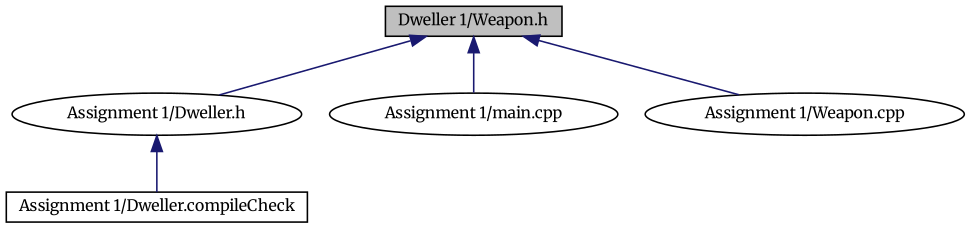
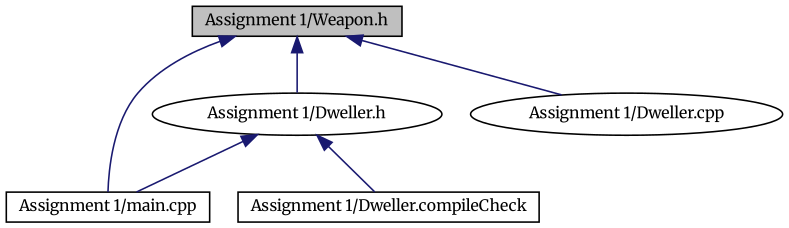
node "Dweller 1/Weapon.h": label "Dweller 1/Weapon.h" -> "Assignment 1/Weapon.h"
node "Assignment 1/main.cpp": shape ellipse -> box
node "Assignment 1/Weapon.cpp": label "Assignment 1/Weapon.cpp" -> "Assignment 1/Dweller.cpp"
edge "Assignment 1/main.cpp" -> "Assignment 1/Dweller.h": added
